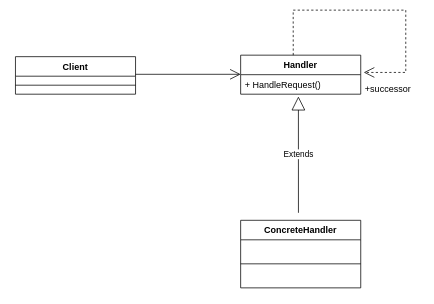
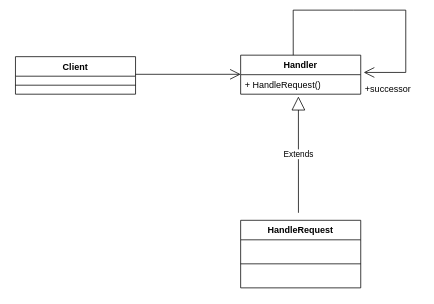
edge "Handler" -> "+ HandleRequest()": style dashed -> solid
node "ConcreteHandler": label "ConcreteHandler" -> "HandleRequest"
